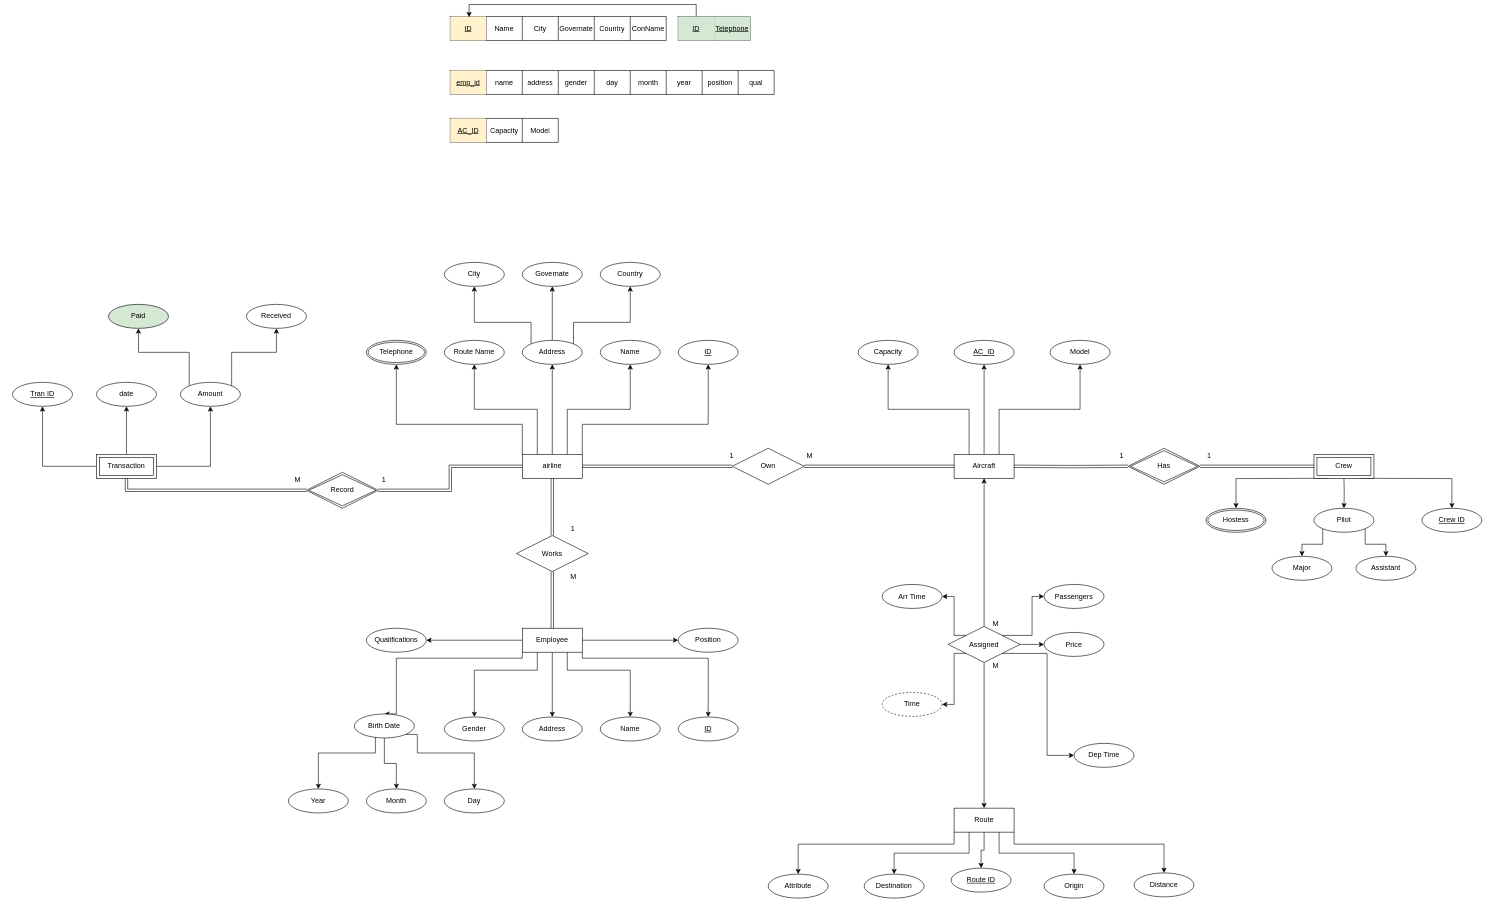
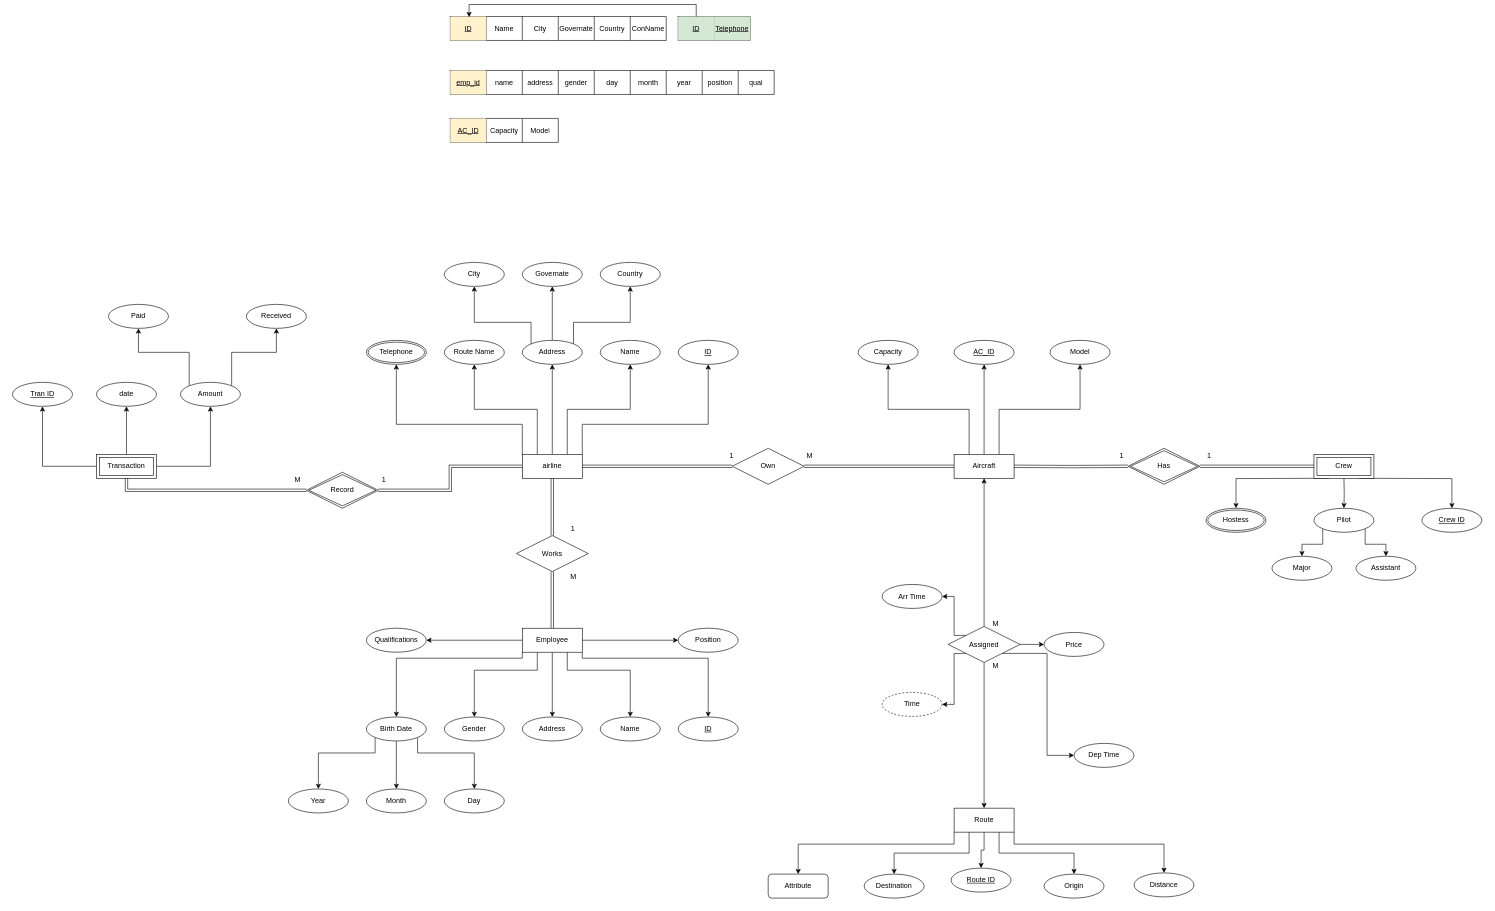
node "Paid": fillcolor #d5e8d4 -> #ffffff
node "Passengers": removed
edge "Assigned" -> "Passengers": removed
node "Birth Date": moved (384, 726) -> (396, 729)
node "Attribute": shape ellipse -> rounded rectangle
